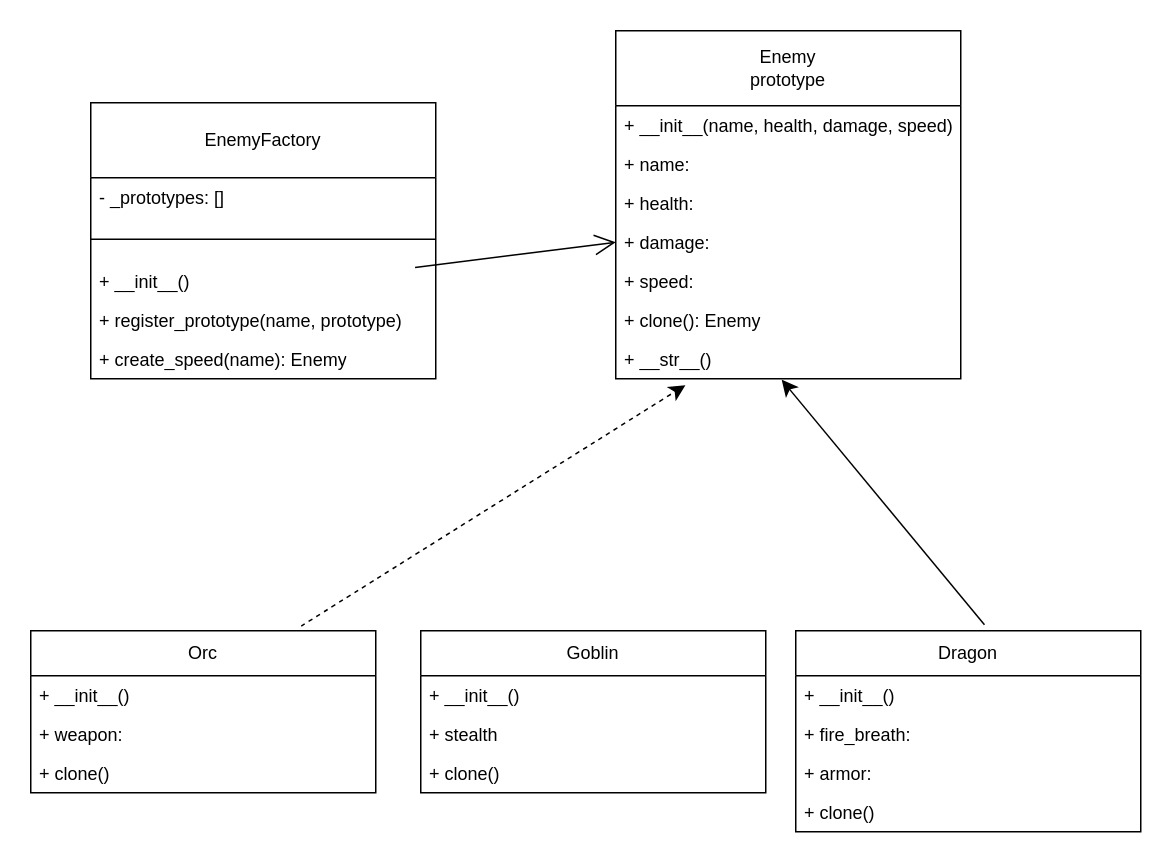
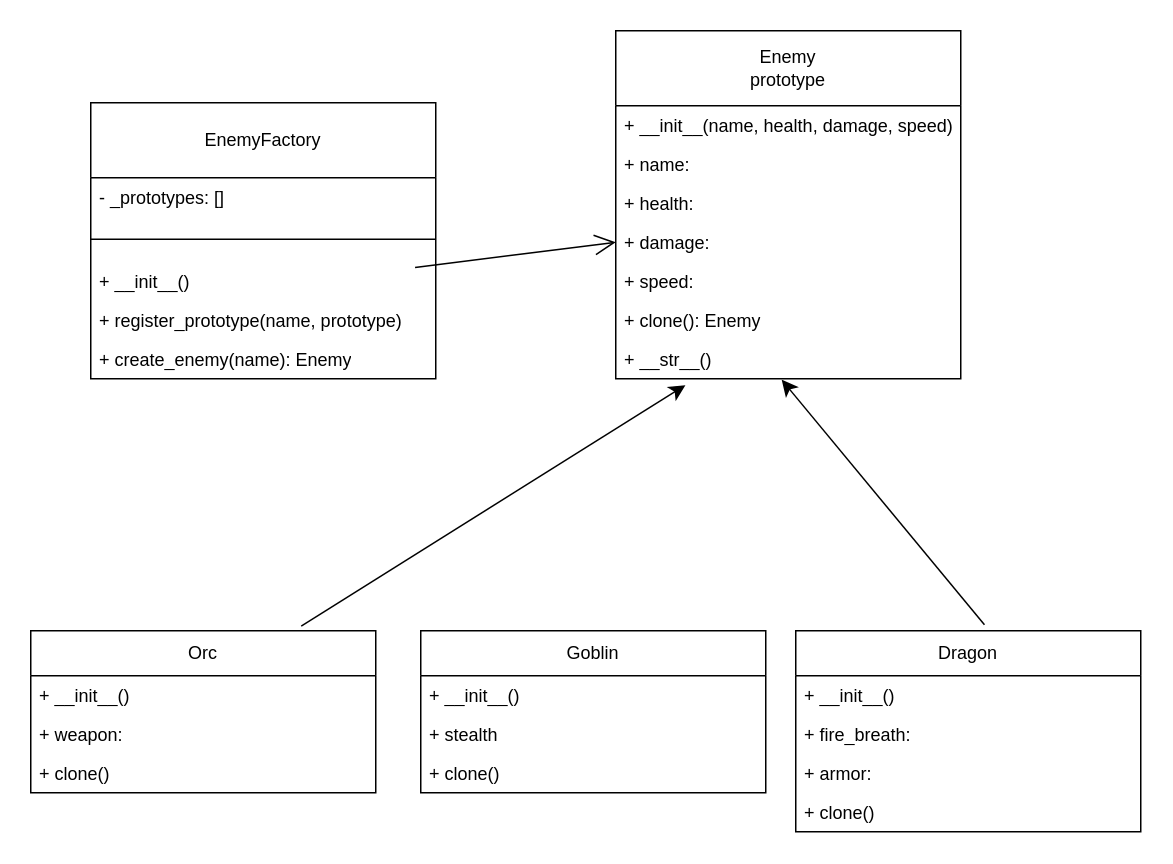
node "+ create_speed(name): Enemy": label "+ create_speed(name): Enemy" -> "+ create_enemy(name): Enemy"
edge "Orc" -> "+ __str__()": style dashed -> solid
